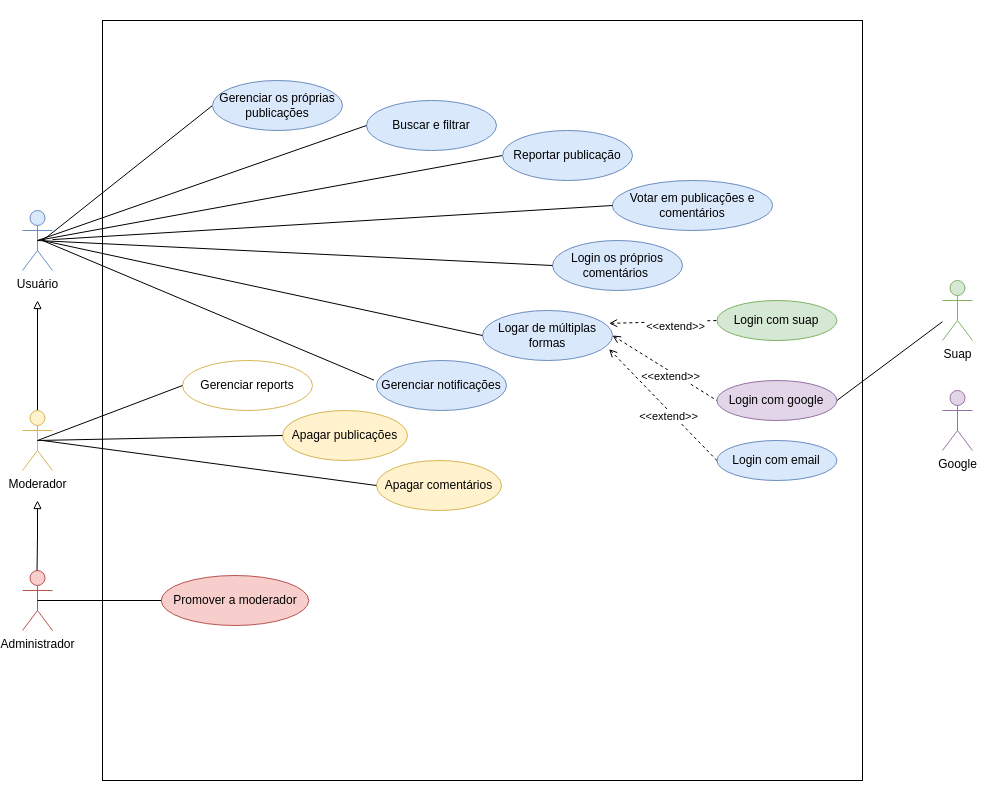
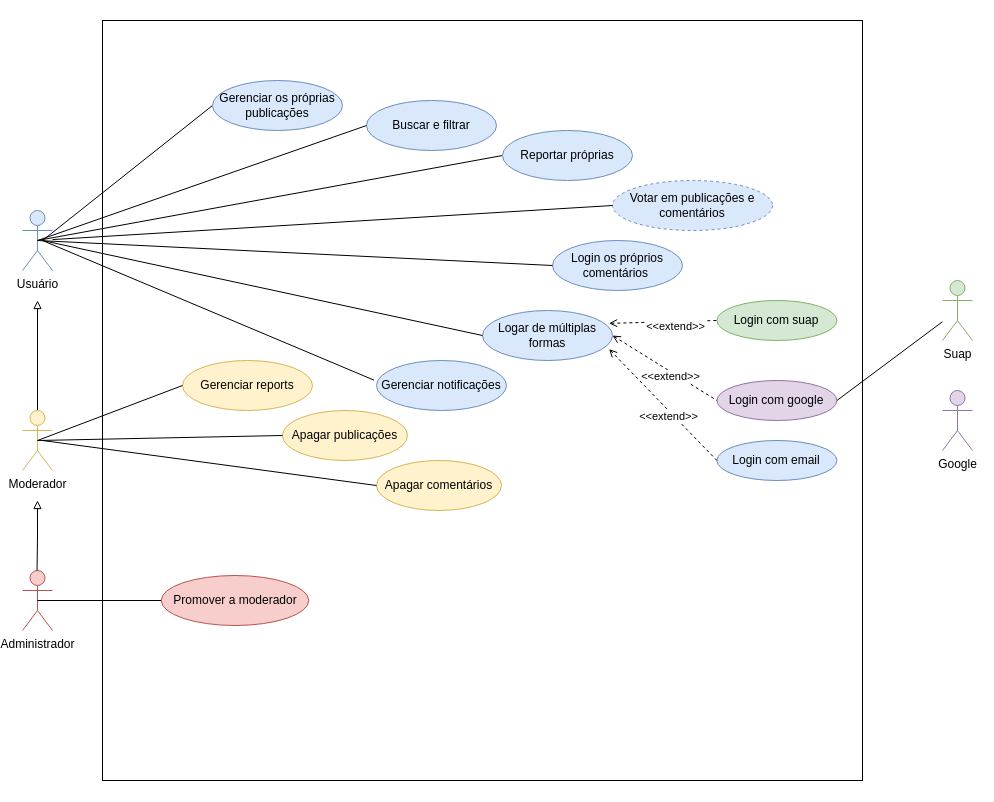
node "Reportar publicação": label "Reportar publicação" -> "Reportar próprias"
node "Votar em publicações e comentários": style solid -> dashed
node "Gerenciar reports": fillcolor #ffffff -> #fff2cc
